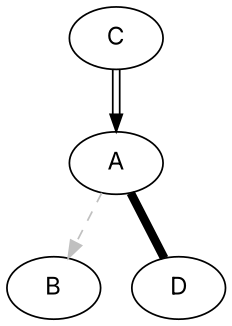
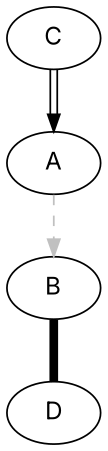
edge "A" -- "D": now "B" -- "D"
